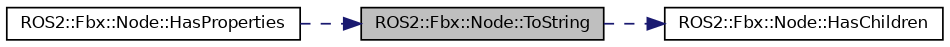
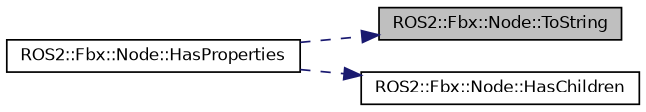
edge "ROS2::Fbx::Node::ToString" -> "ROS2::Fbx::Node::HasChildren": now "ROS2::Fbx::Node::HasProperties" -> "ROS2::Fbx::Node::HasChildren"
